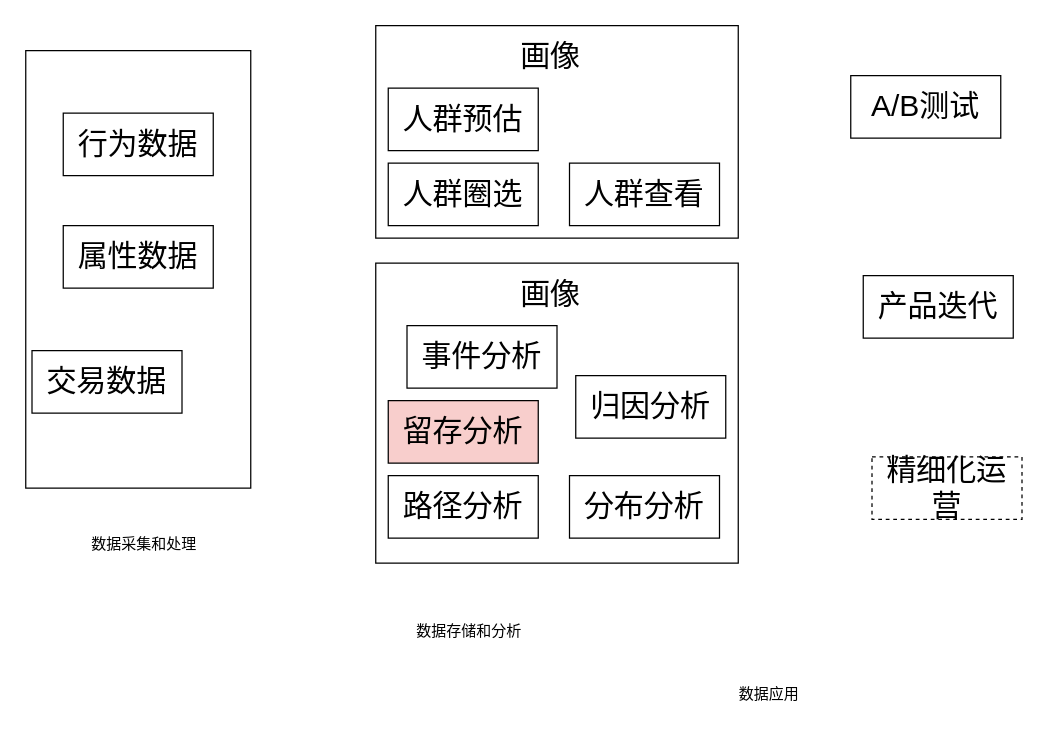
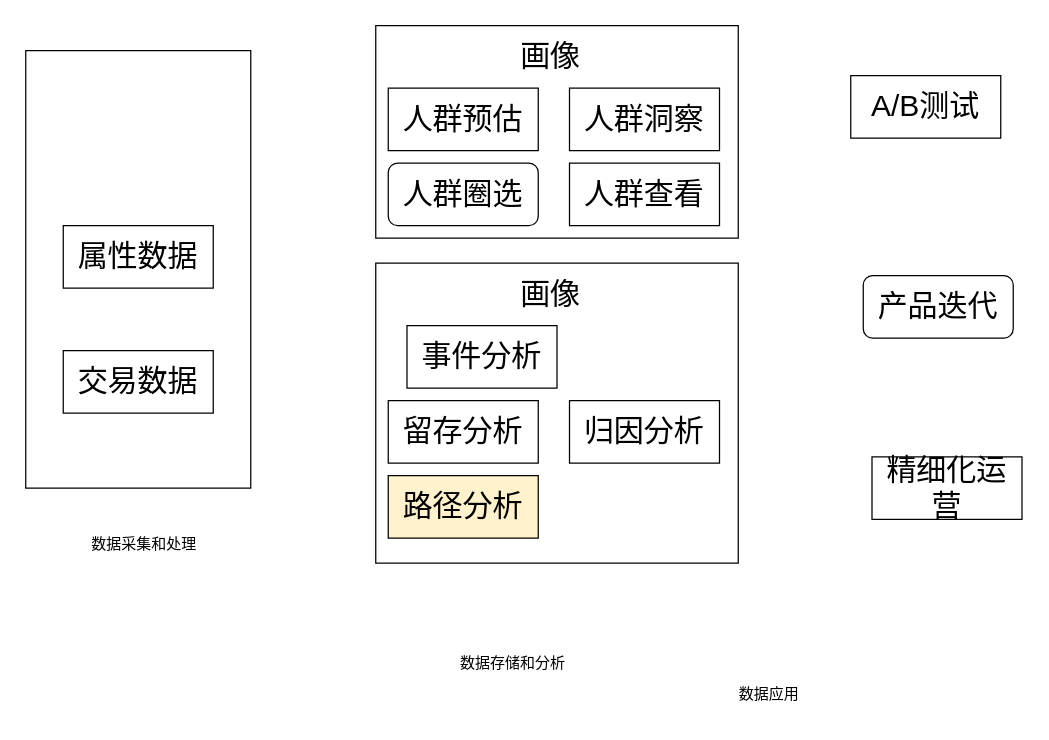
node "人群洞察": added
node "行为数据": removed
node "人群圈选": shape rectangle -> rounded rectangle
node "产品迭代": shape rectangle -> rounded rectangle
node "交易数据": moved (107, 382) -> (138, 382)
node "归因分析": moved (651, 407) -> (644, 432)
node "留存分析": fillcolor #f8cecc -> #ffffff
node "精细化运营": style dashed -> solid
node "路径分析": fillcolor #ffffff -> #fff2cc
node "分布分析": removed
node "数据存储和分析": moved (469, 632) -> (513, 663)
